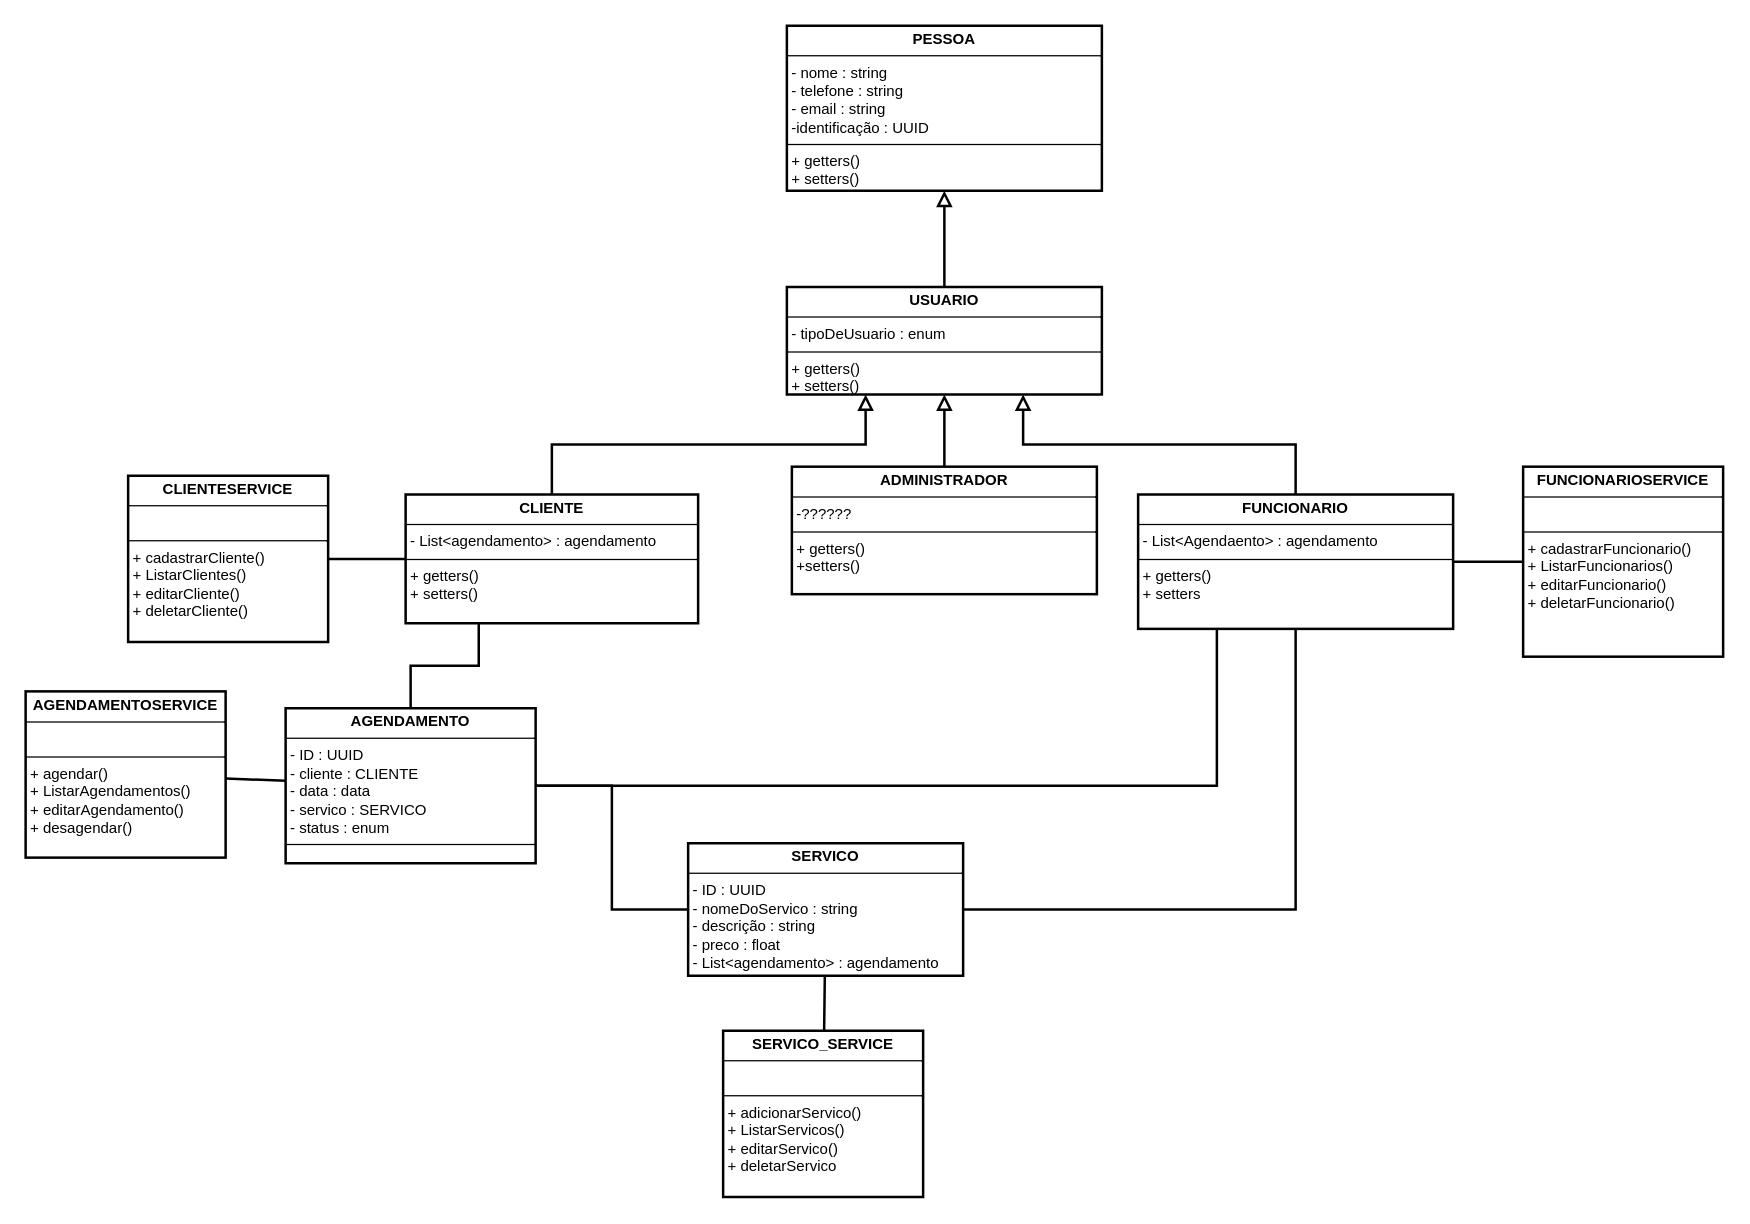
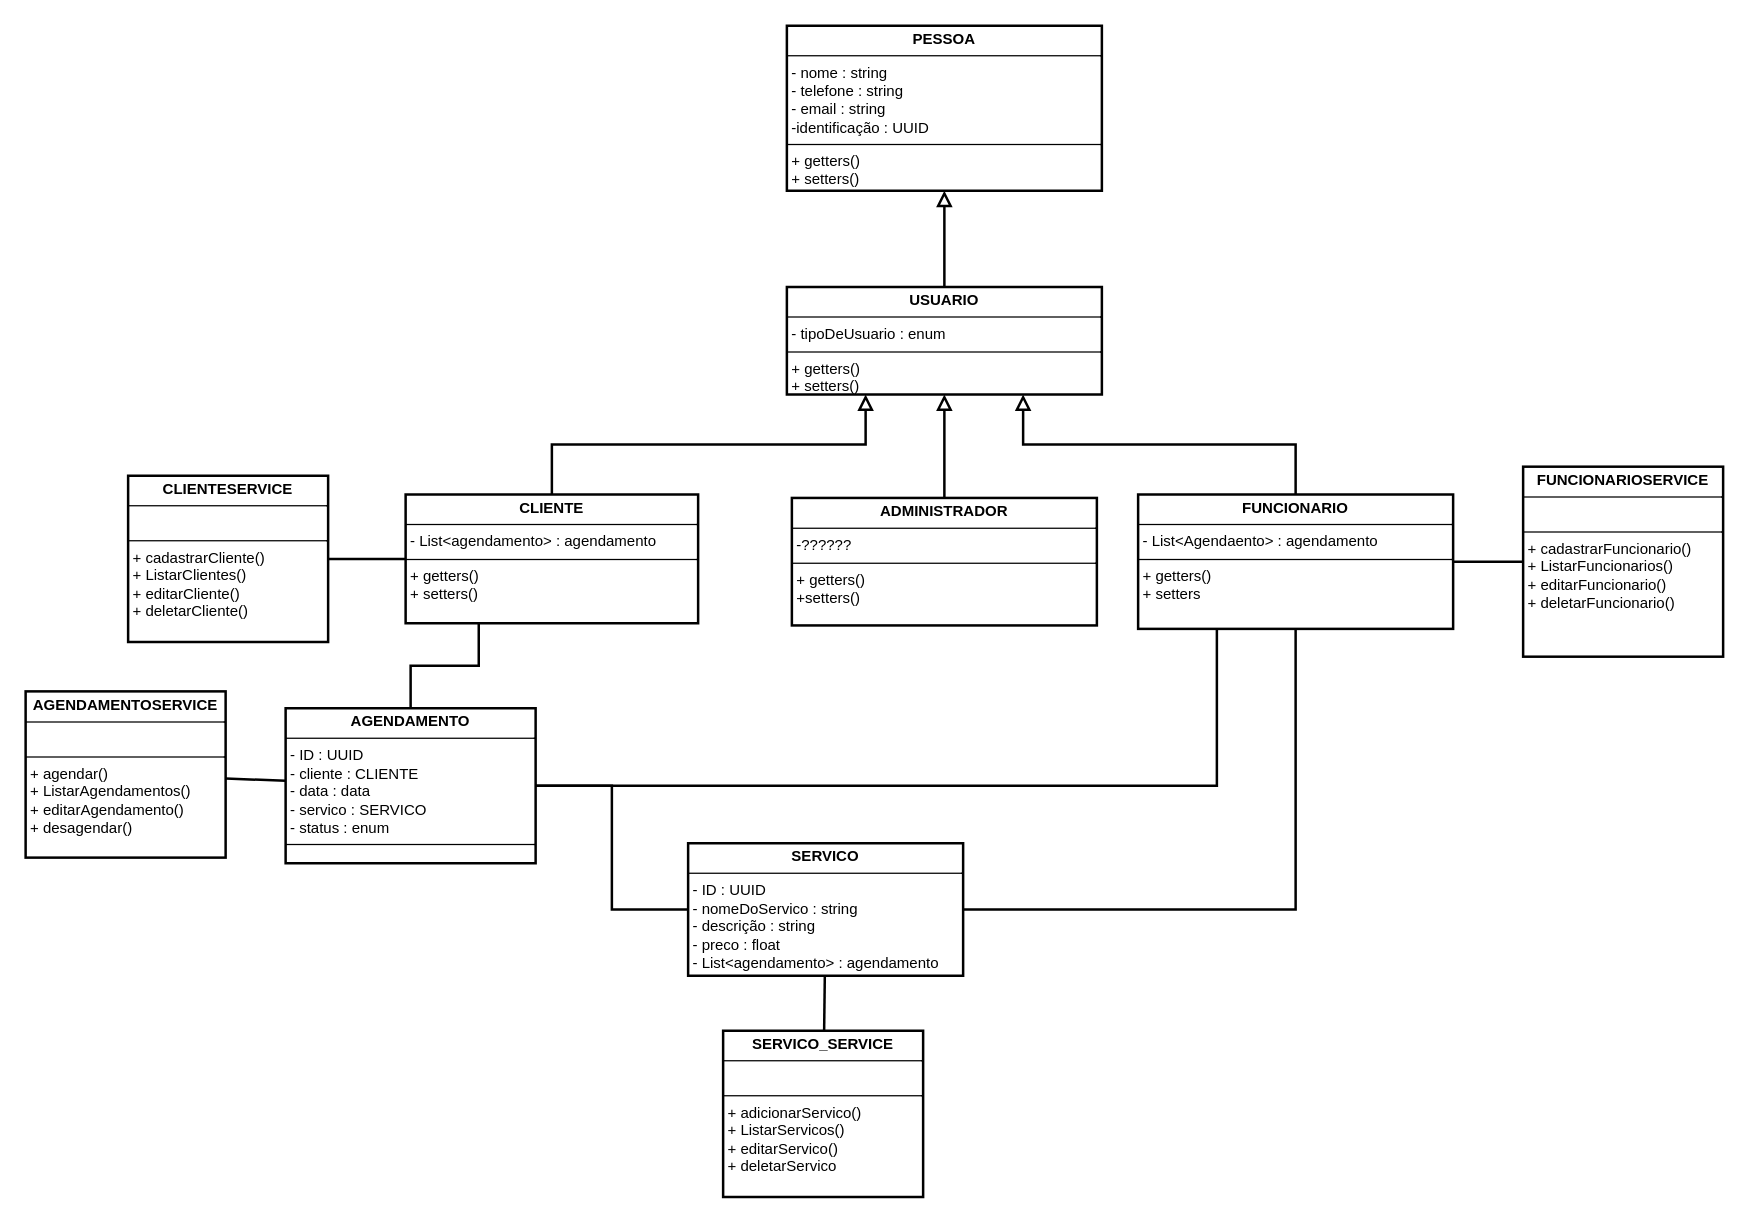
node "ADMINISTRADOR -?????? + getters() +setters()": moved (944, 530) -> (944, 562)
